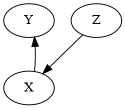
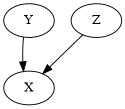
edge "X" -> "Y": reversed
